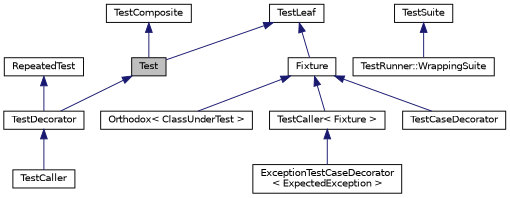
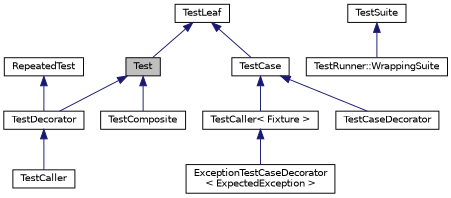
edge "Test" -> "TestComposite": reversed
node "Fixture": label "Fixture" -> "TestCase"
node "Orthodox< ClassUnderTest >": removed
